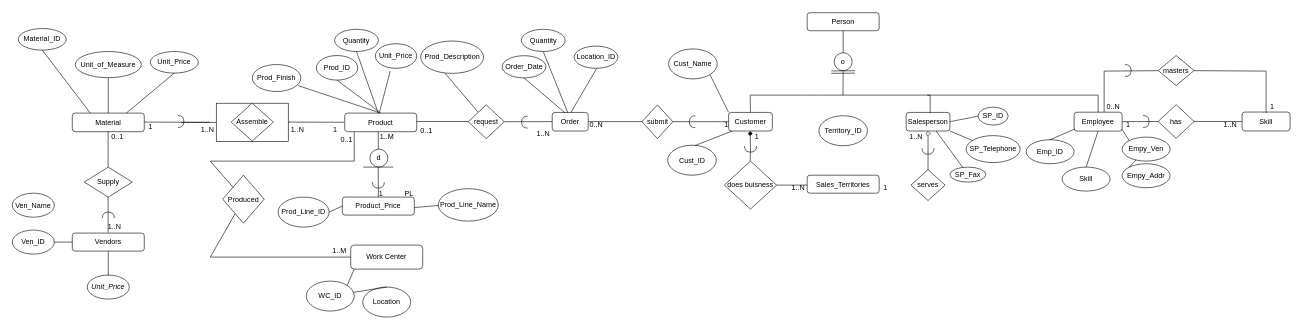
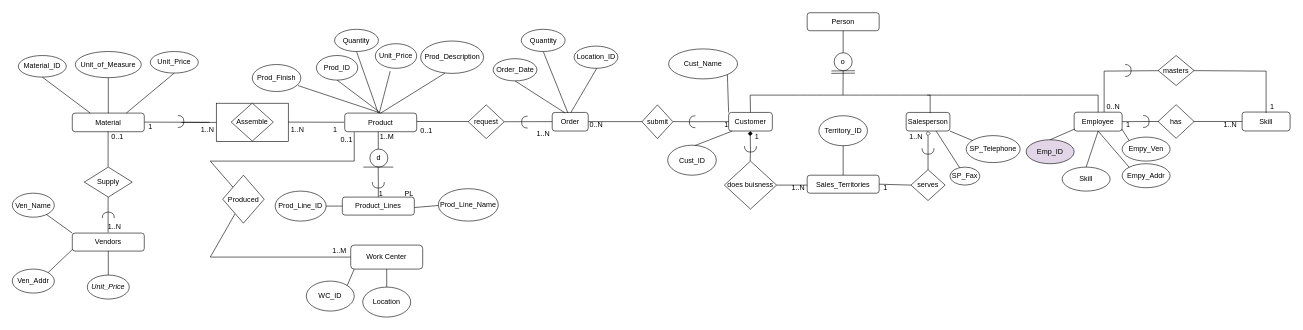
node "Material_ID": moved (42, 39) -> (42, 66)
node "Cust_Name": size 49x30 -> 69x30
node "Order_Date": moved (524, 67) -> (515, 70)
edge "Prod_Description" -- "request": now "Prod_Description" -- "Product"
node "SP_ID": removed
edge "SP_ID" -- "Salesperson": removed
node "Emp_ID": fillcolor #ffffff -> #e1d5e7
edge "Territory_ID" -- "Sales_Territories": added
edge "Empy_Ven" -- "Empy_Addr": now "Employee" -- "Empy_Addr"
node "SP_Fax": size 36x15 -> 30x18
edge "Sales_Territories" -- "serves": added
node "Product_Price": label "Product_Price" -> "Product_Lines"
node "Prod_Line_ID": moved (304, 212) -> (301, 206)
edge "Ven_Name" -- "Vendors": added
node "Ven_ID": removed
edge "Ven_ID" -- "Vendors": removed
edge "Vendors" -- "Ven_Addr": added
node "Ven_Addr": added
edge "WC_ID" -- "Location": now "Work Center" -- "Location"
